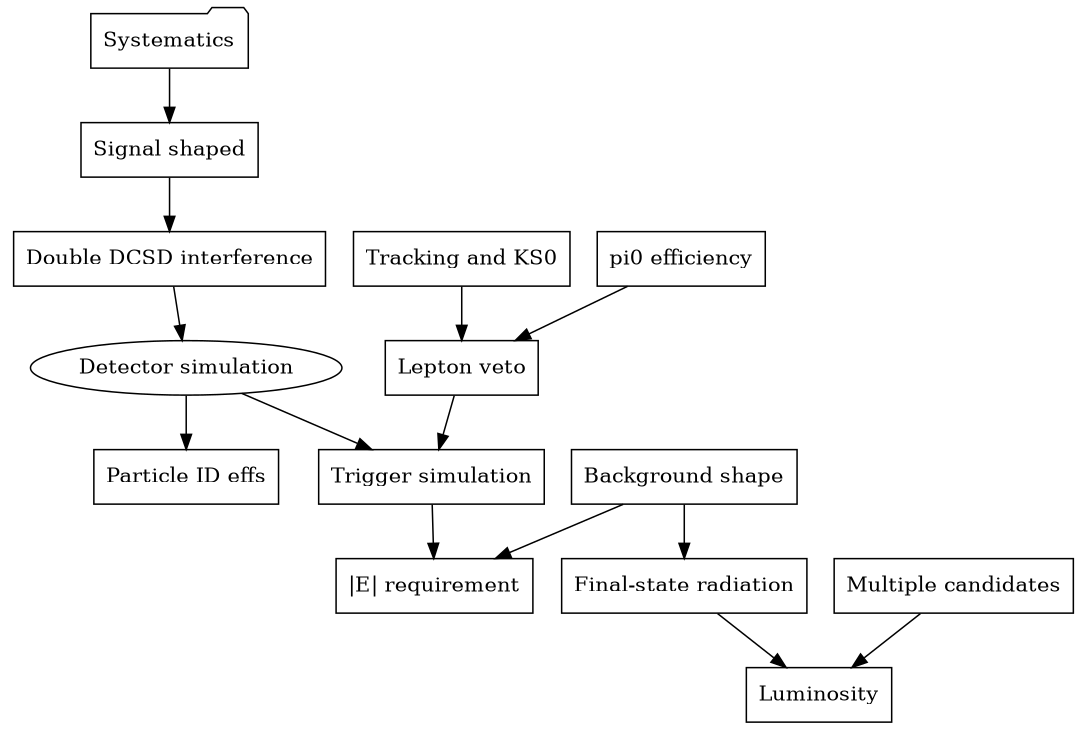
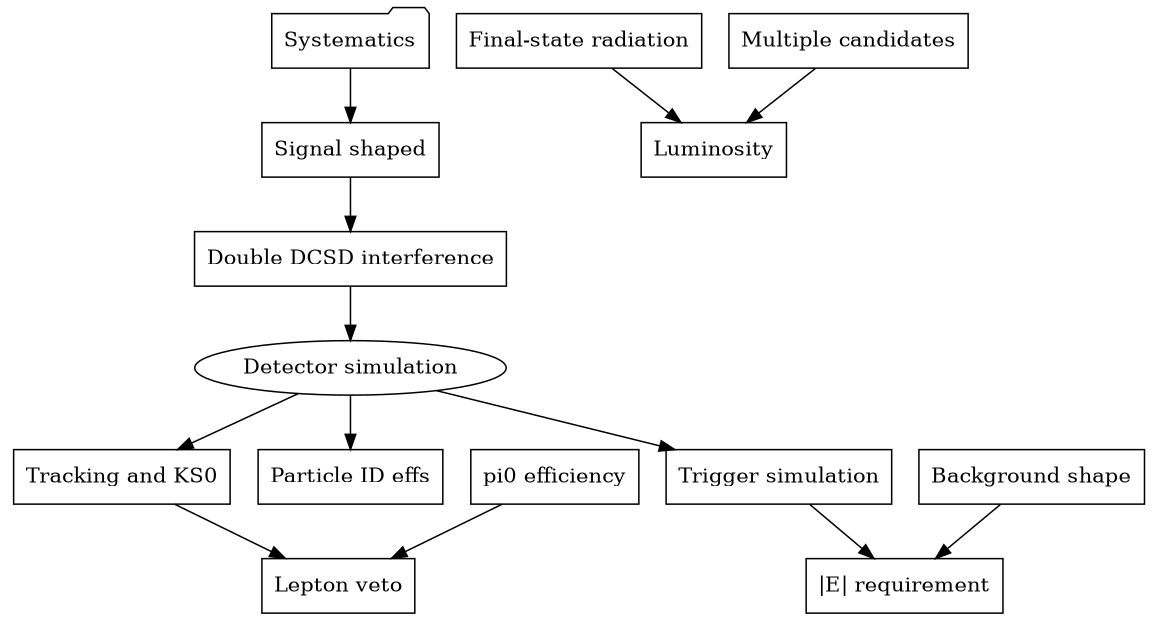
edge "Lepton veto" -> "Trigger simulation": removed
edge "Detector simulation" -> "Tracking and KS0": added
edge "Background shape" -> "Final-state radiation": removed
